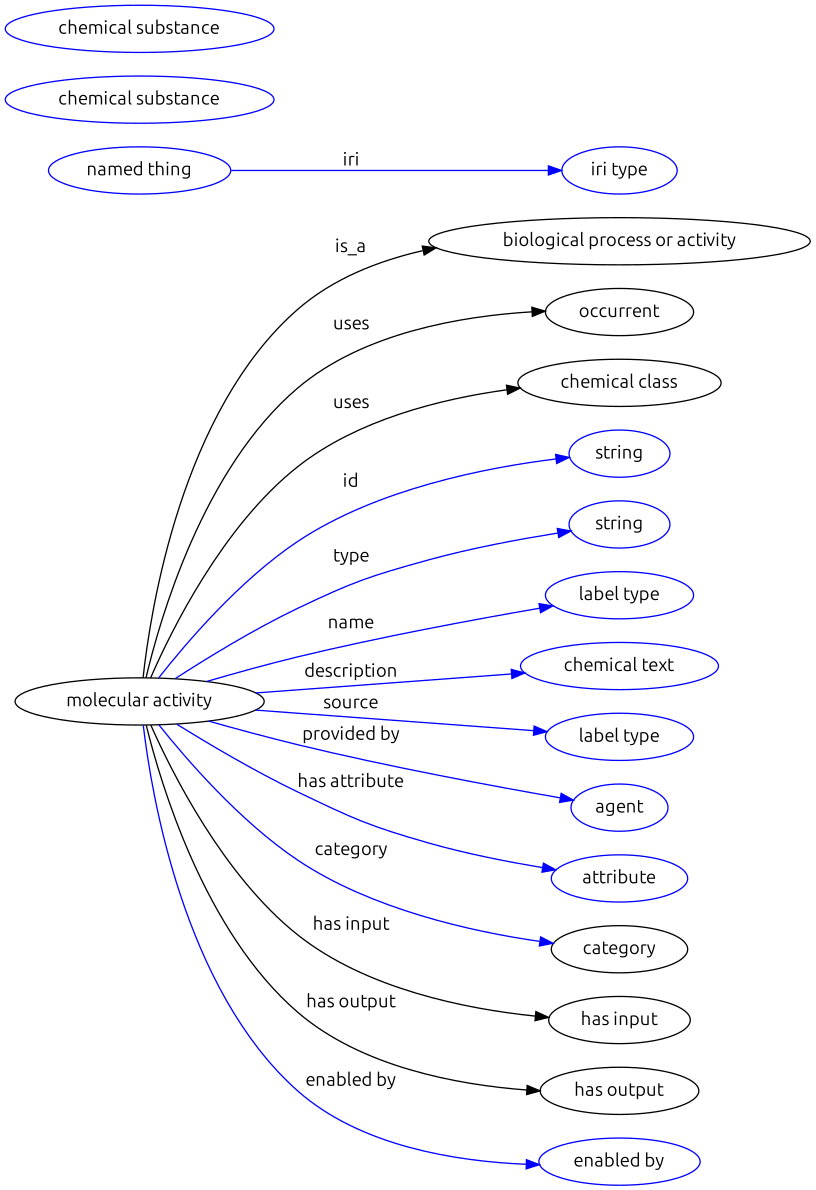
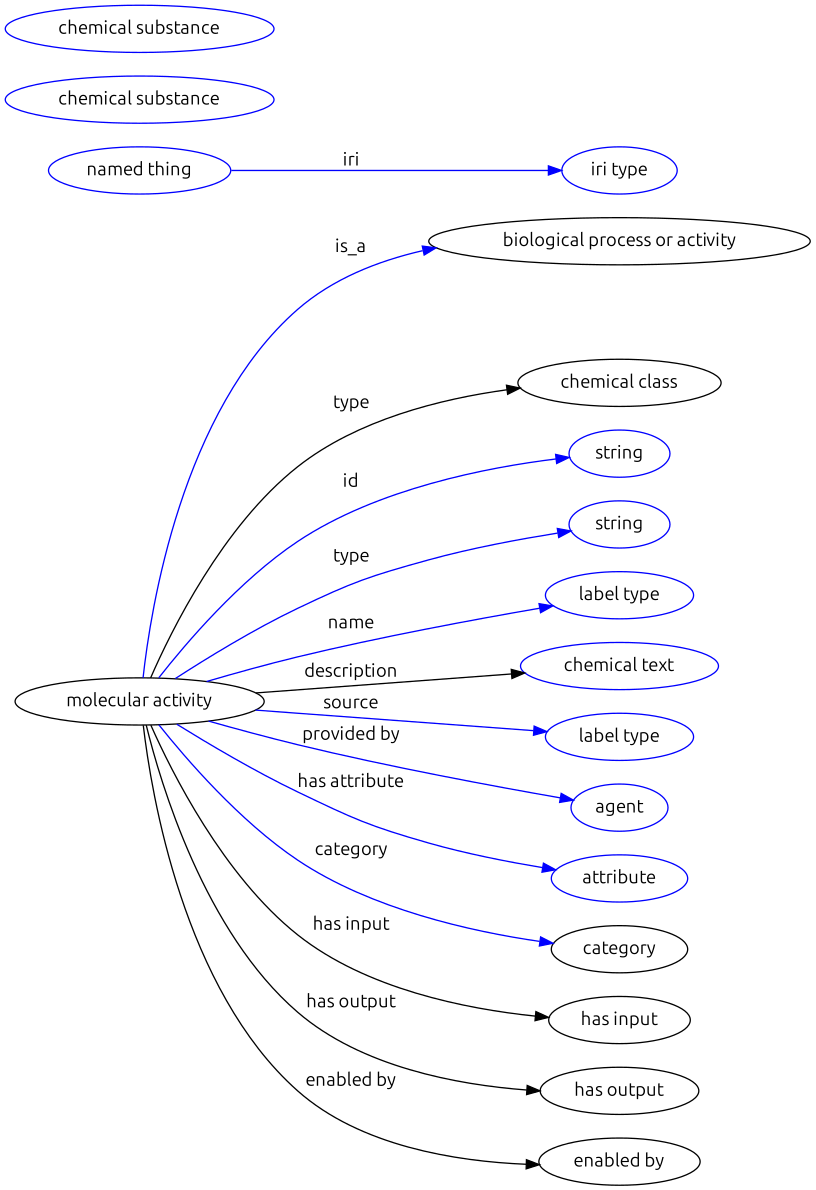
node "occurrent": removed
edge "molecular activity" -> "chemical class": label "uses" -> "type"
edge "molecular activity" -> "biological process or activity": color black -> blue
edge "molecular activity" -> "chemical text": color blue -> black
edge "molecular activity" -> "enabled by": color blue -> black
node "enabled by": color blue -> black
